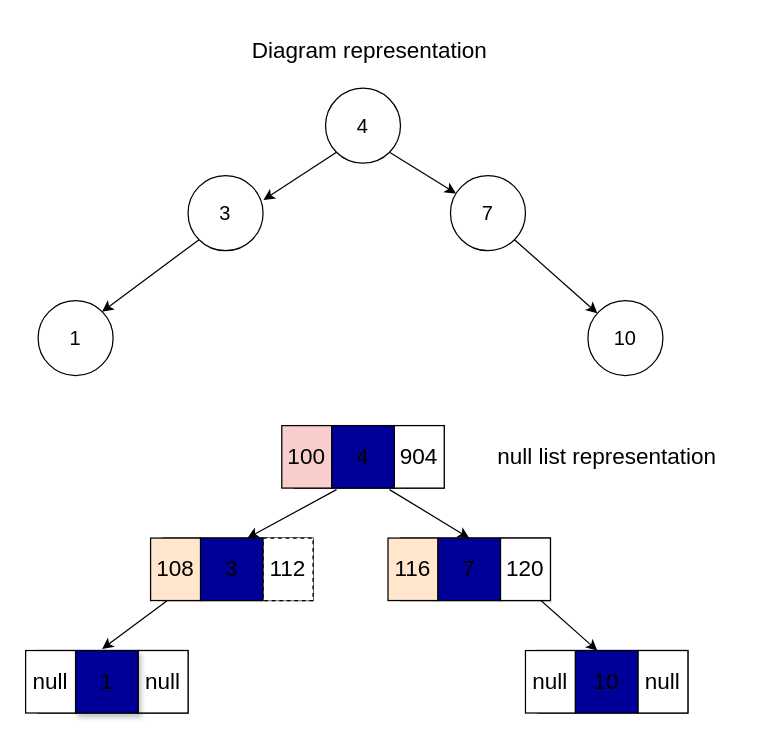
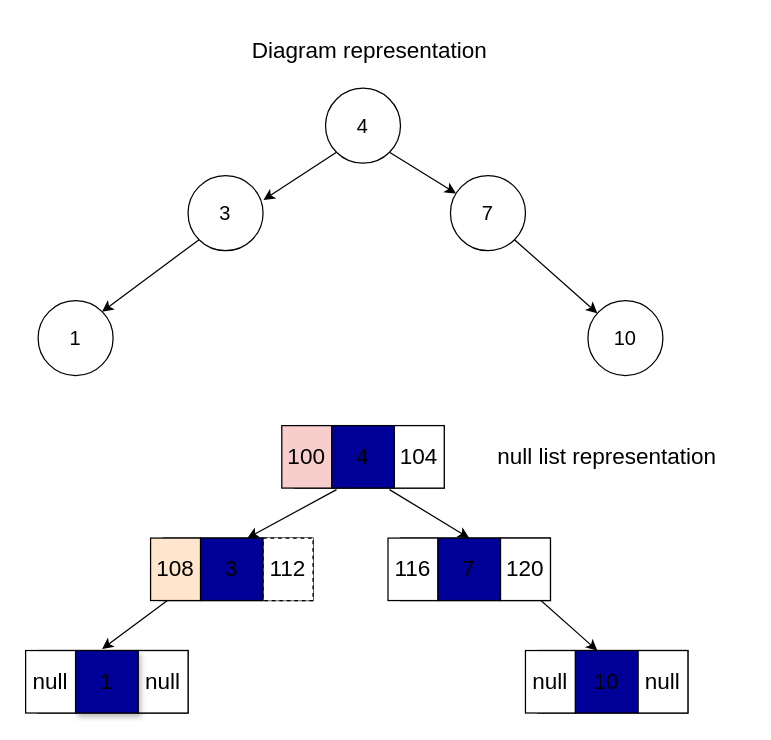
node "904": label "904" -> "104"
node "116": fillcolor #ffe6cc -> #ffffff
